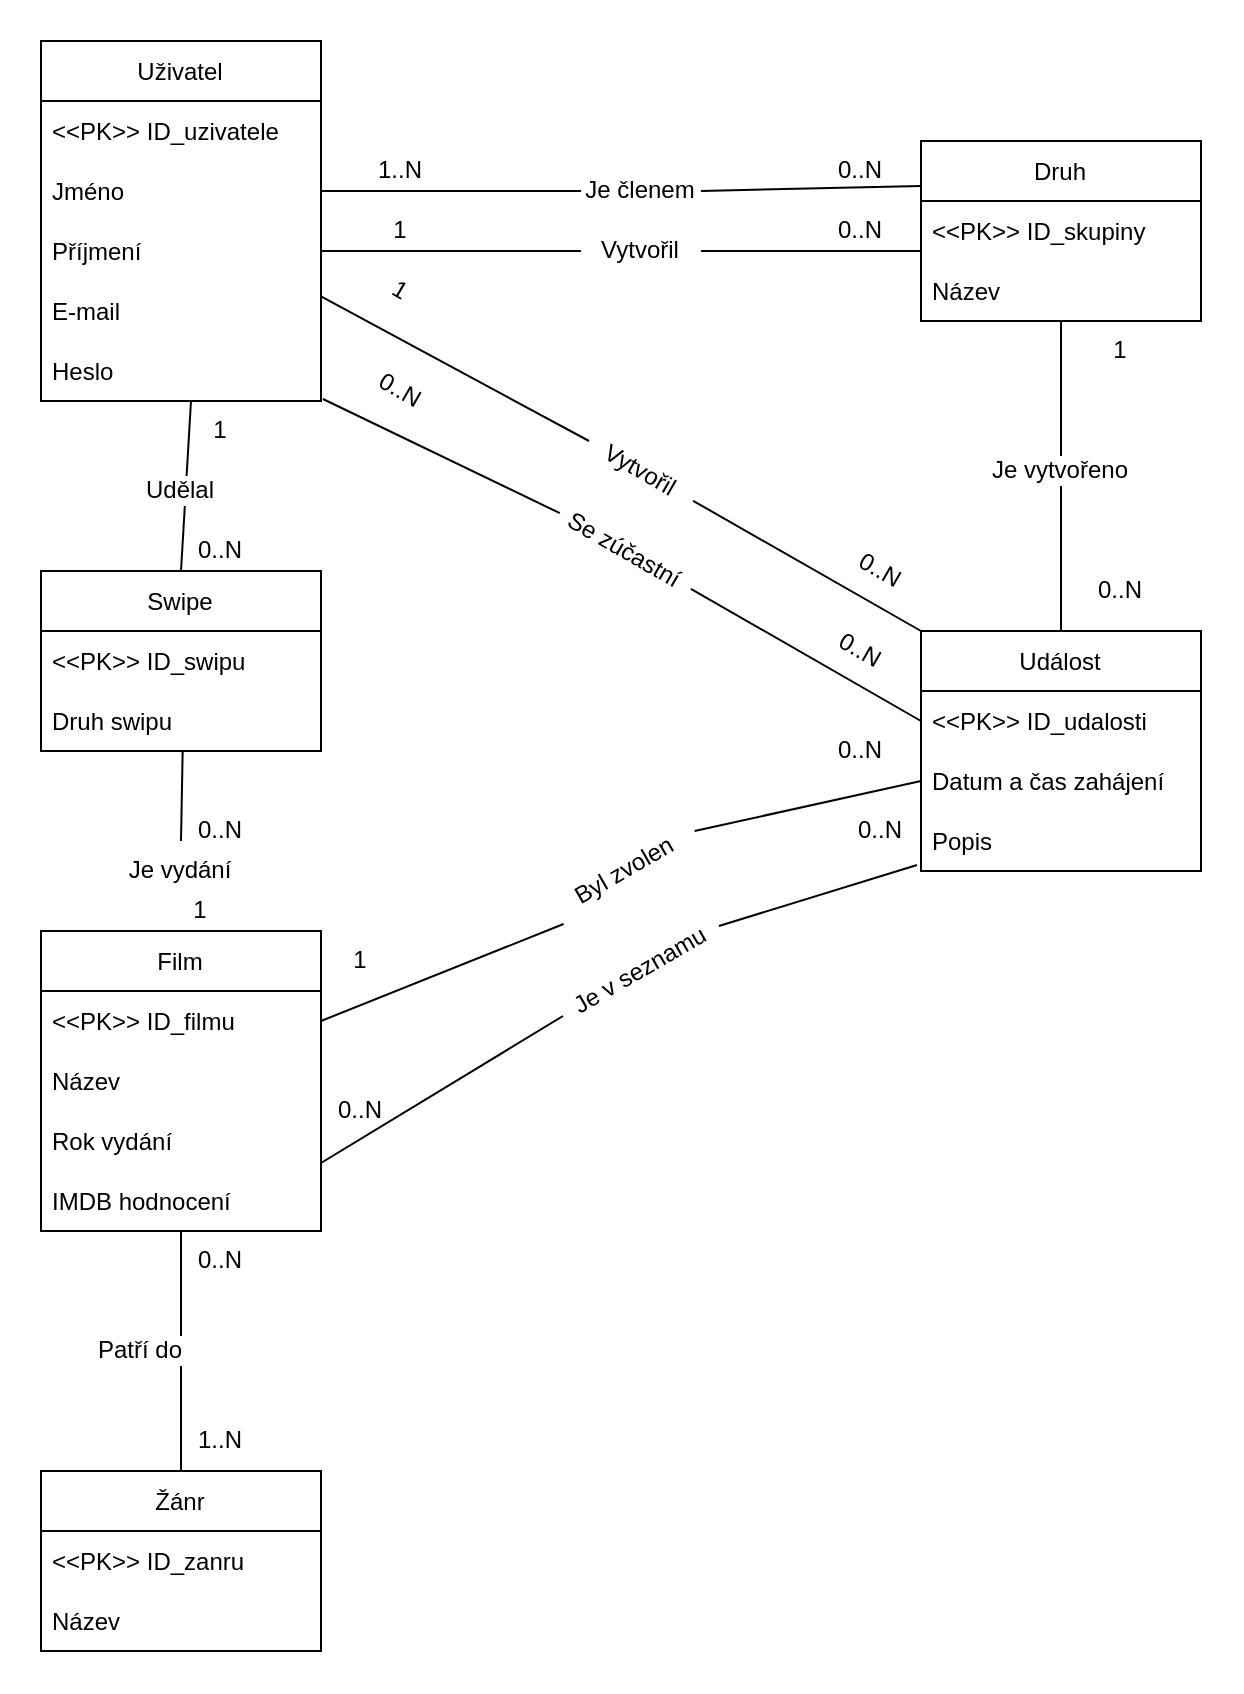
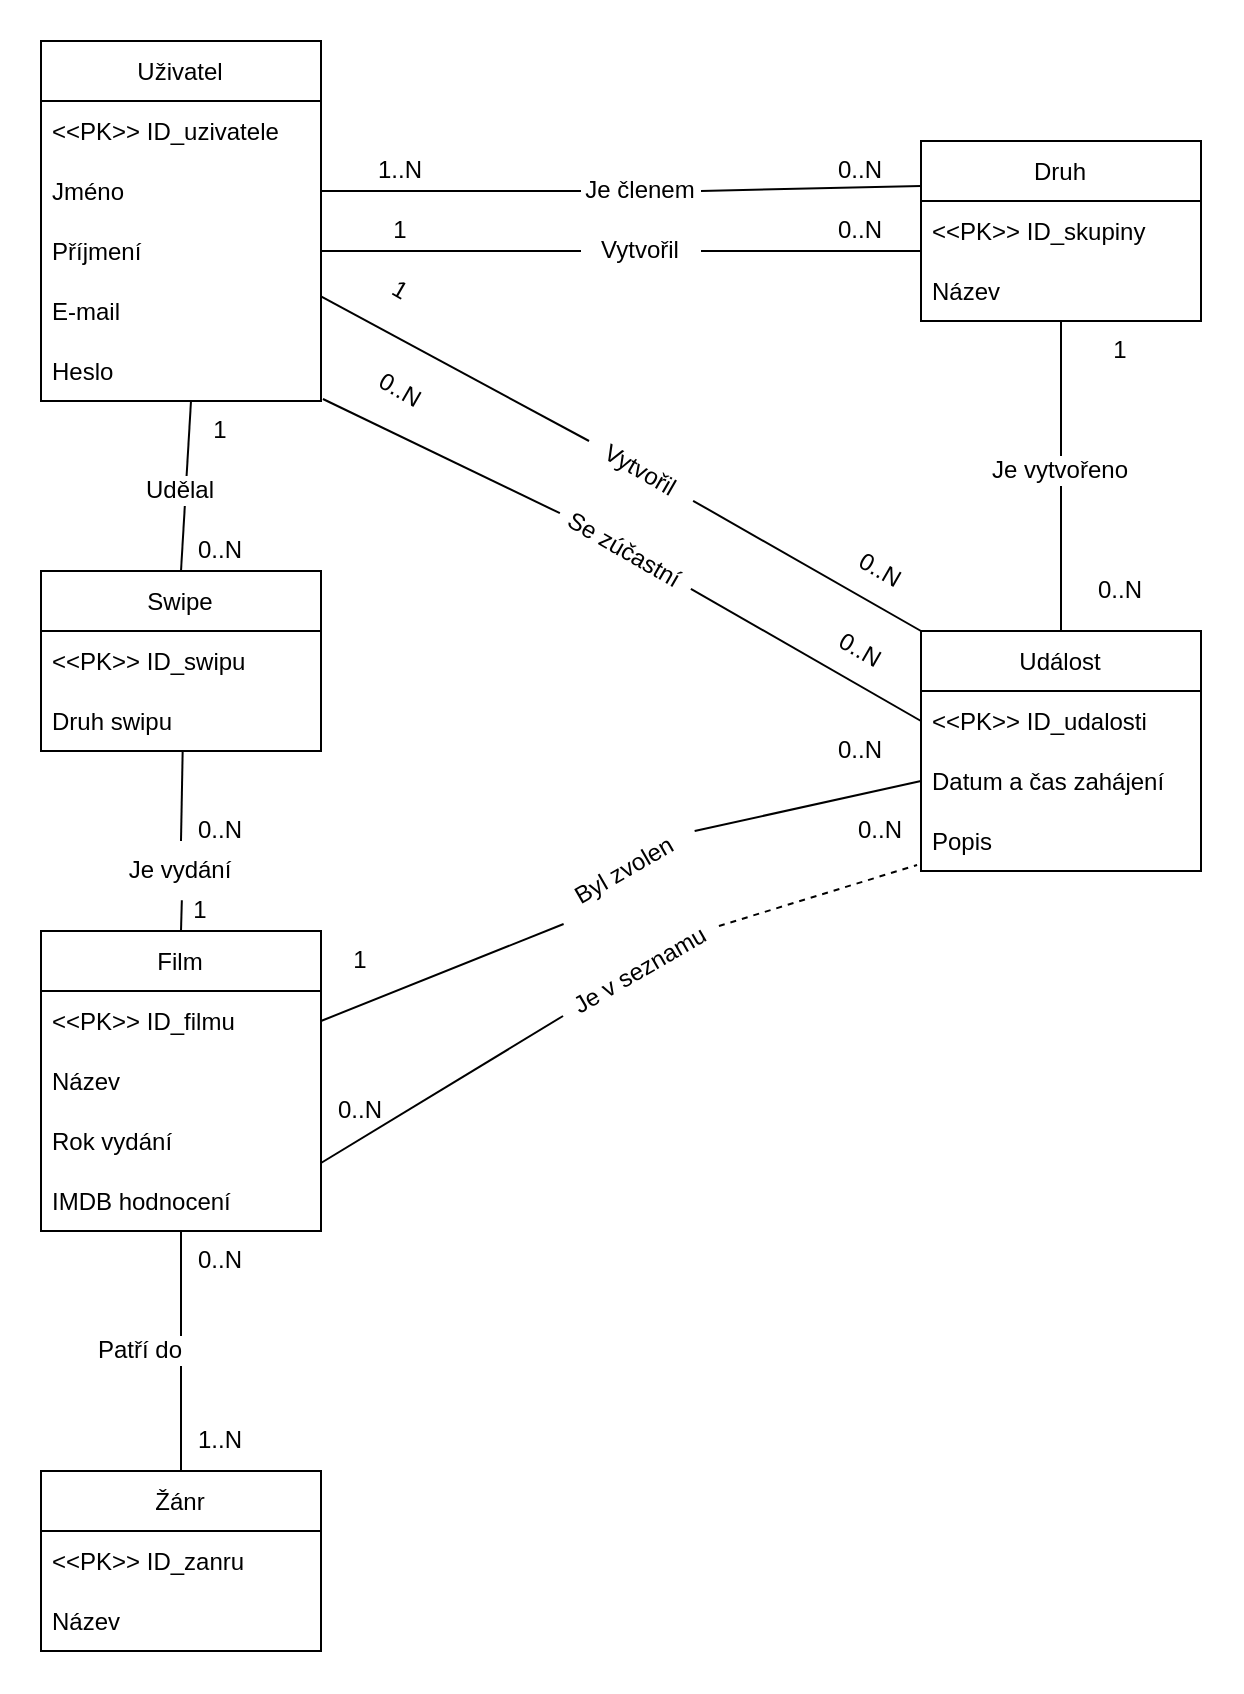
edge "Popis" -- "Je v seznamu": style solid -> dashed
edge "Je vydání" -- "Film": added
